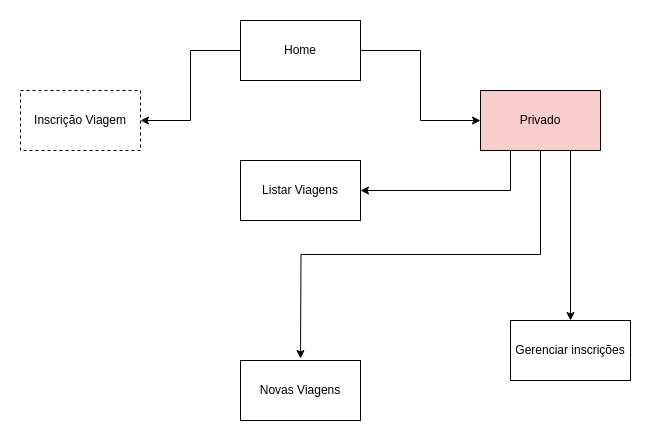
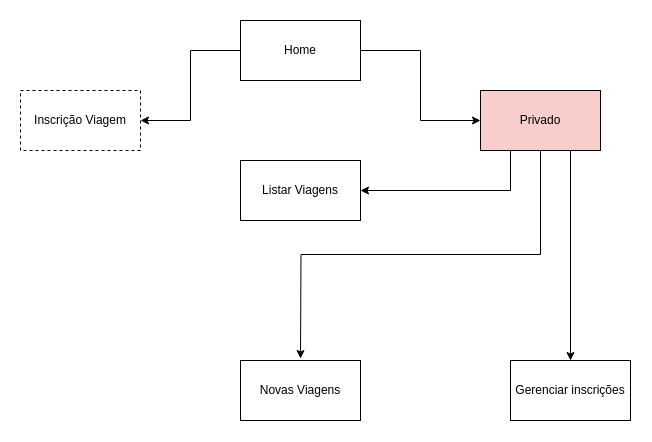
node "Gerenciar inscrições": moved (571, 351) -> (571, 391)
